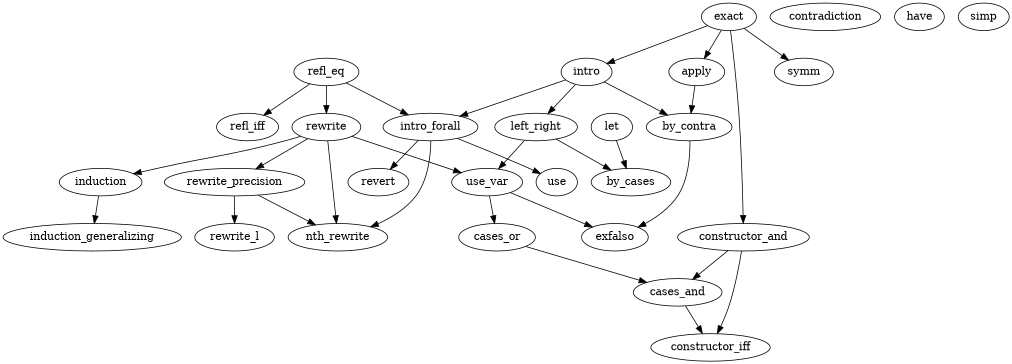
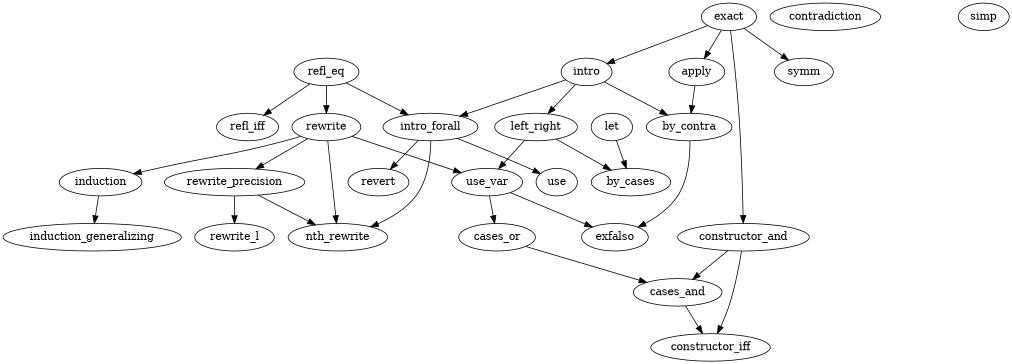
node "have": removed
